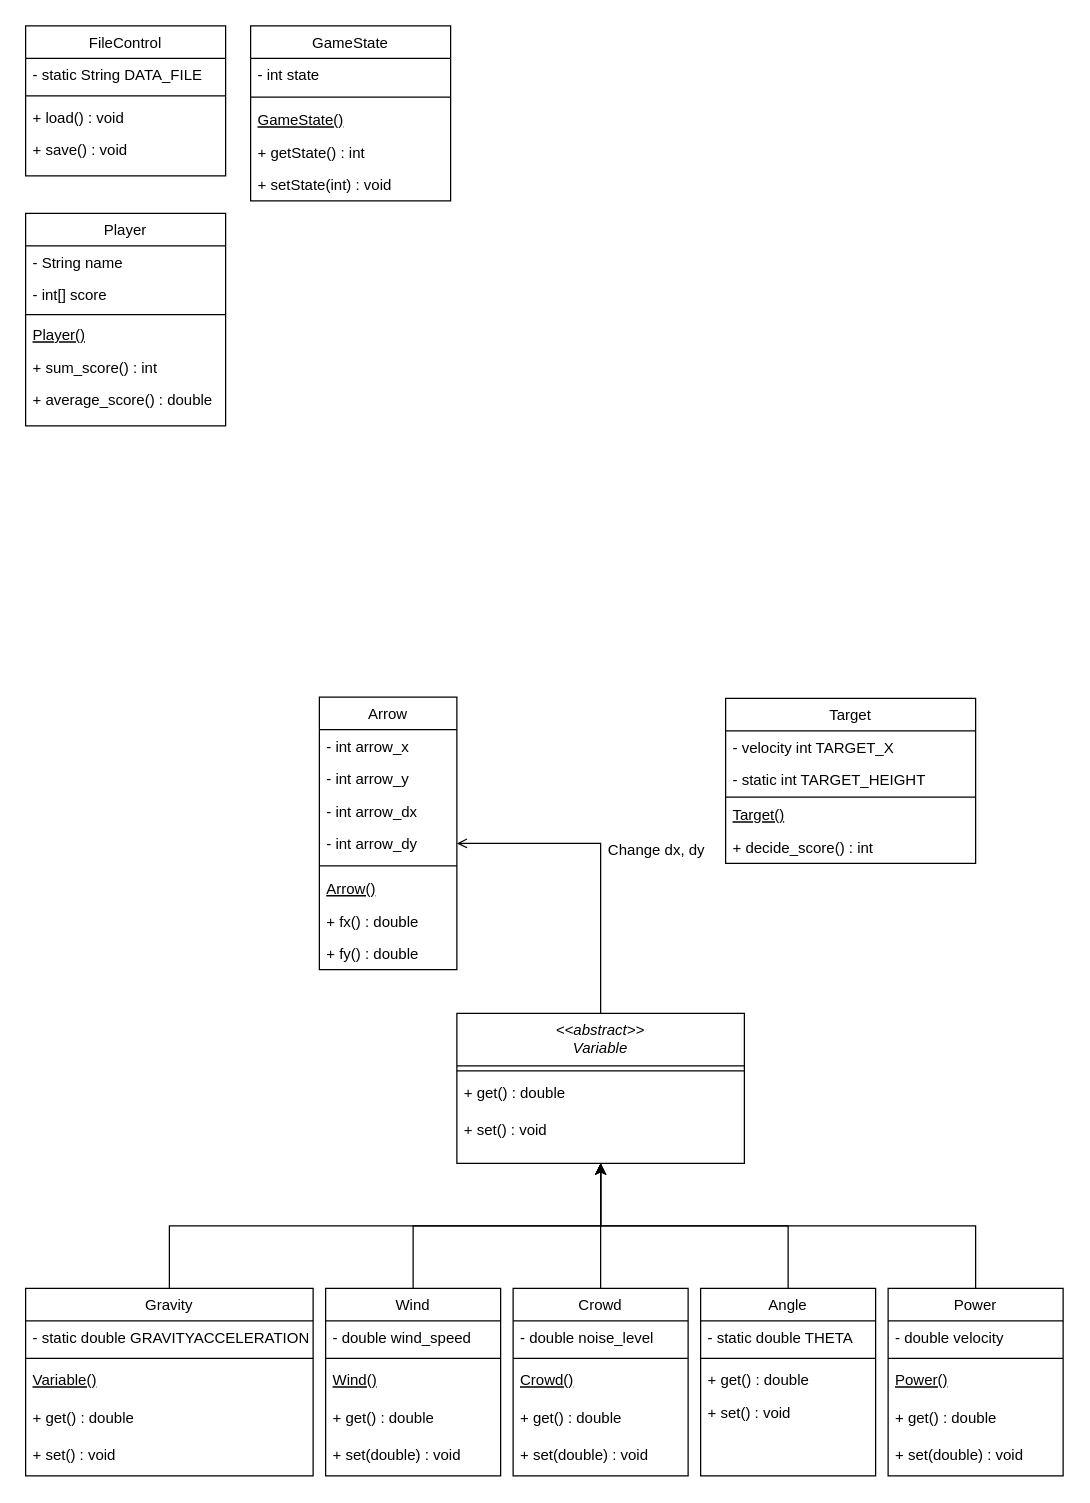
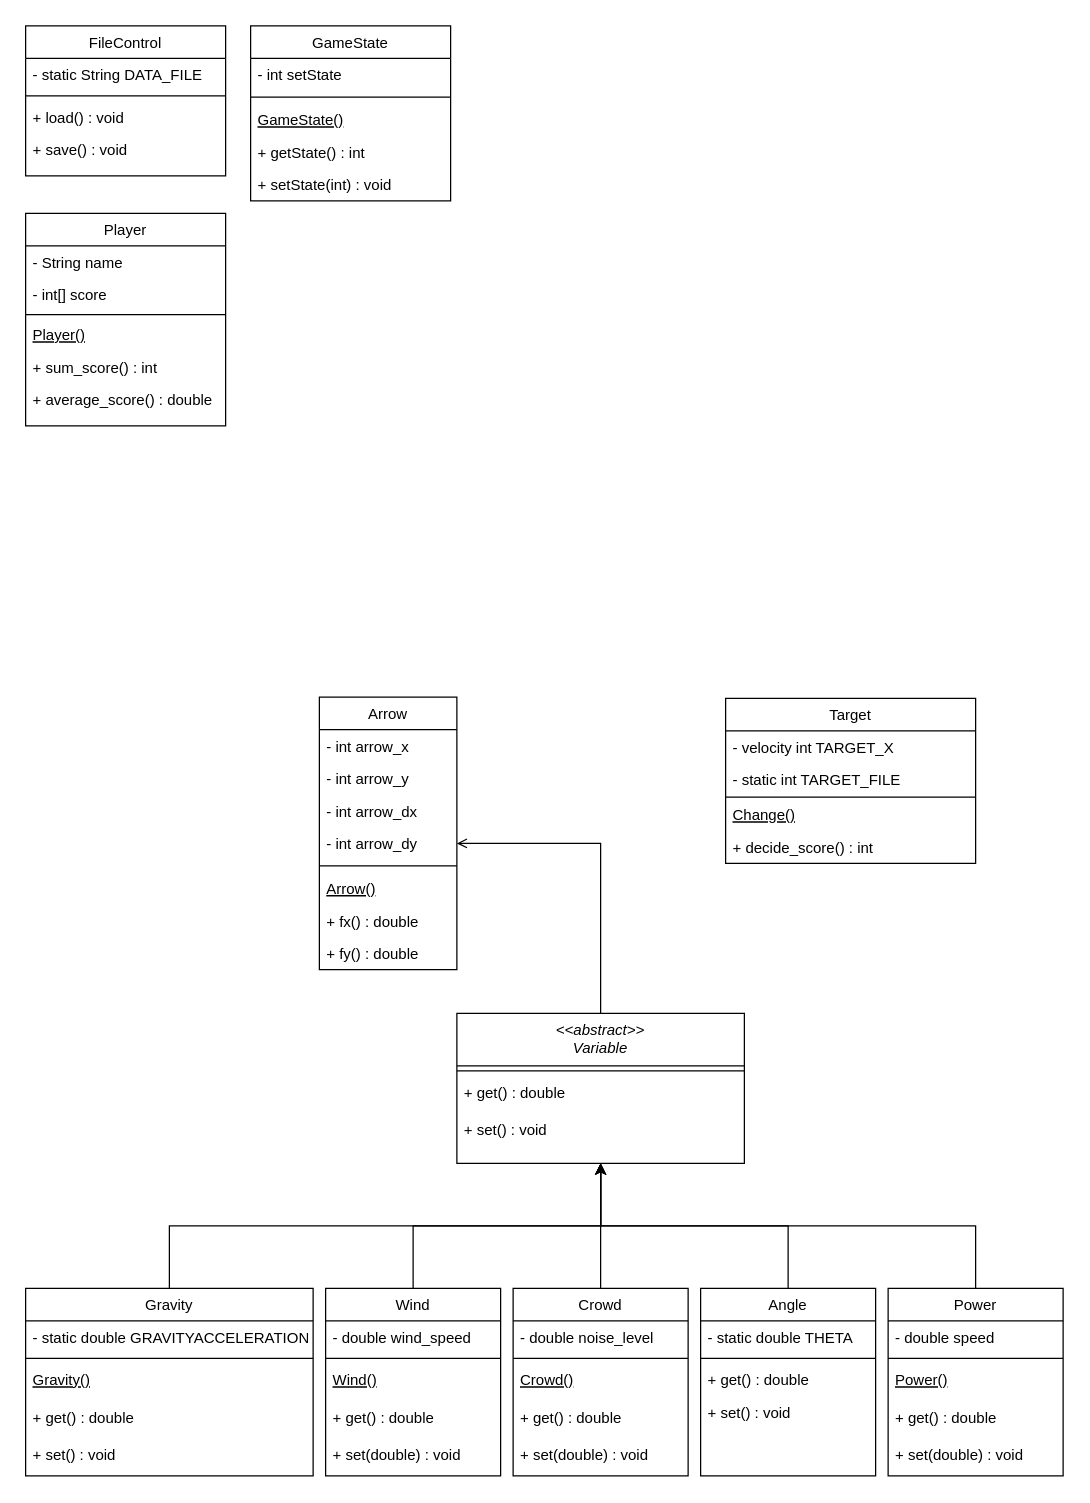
node "- int state": label "- int state" -> "- int setState"
node "- static int TARGET_HEIGHT": label "- static int TARGET_HEIGHT" -> "- static int TARGET_FILE"
node "Target()": label "Target()" -> "Change()"
node "Change dx, dy": removed
node "- double velocity": label "- double velocity" -> "- double speed"
node "Variable()": label "Variable()" -> "Gravity()"
